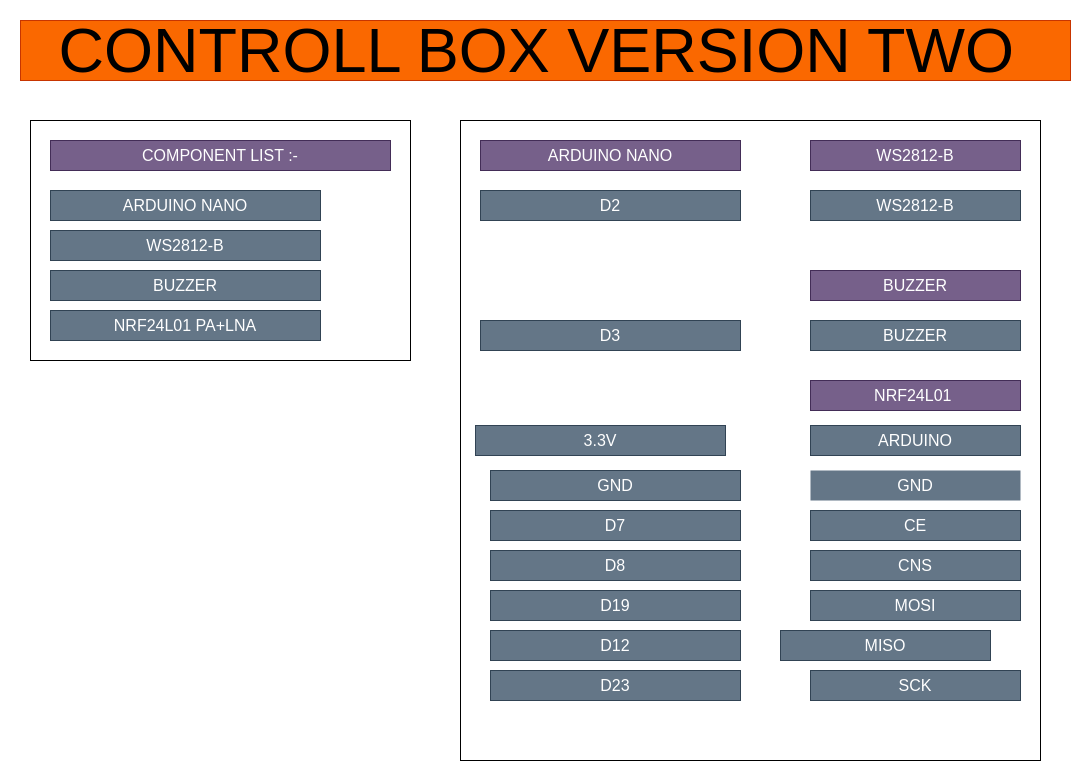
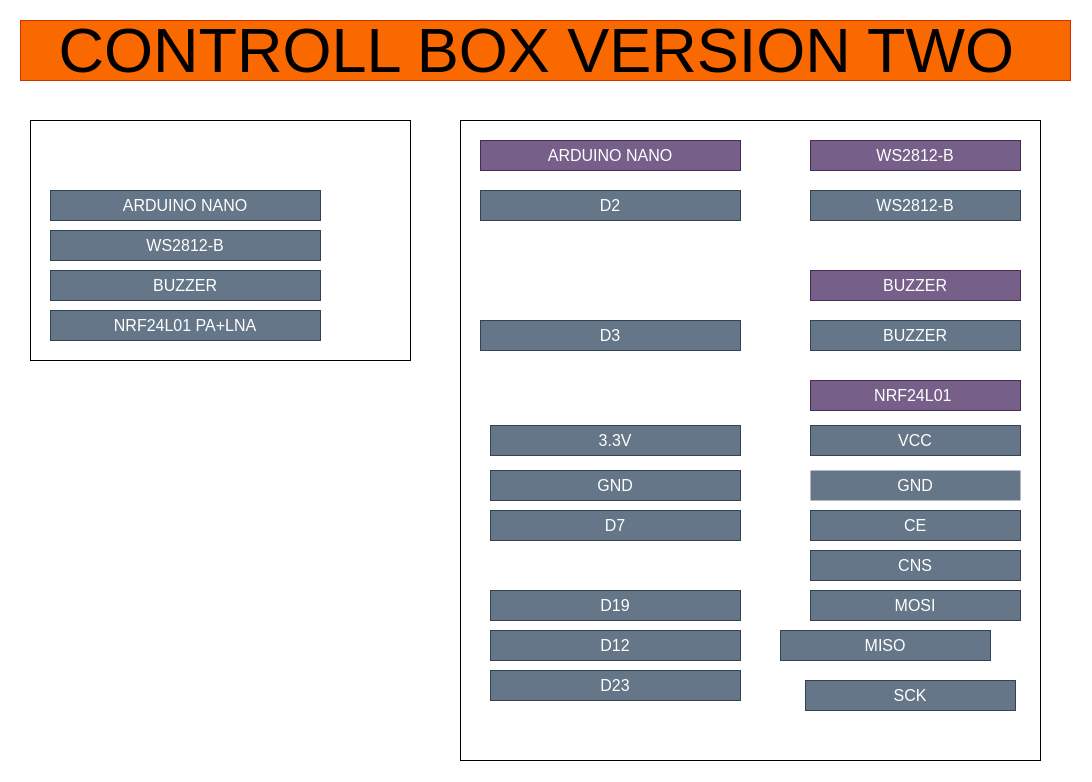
node "COMPONENT LIST :-": removed
node "3.3V": moved (601, 441) -> (616, 441)
node "ARDUINO": label "ARDUINO" -> "VCC"
node "D8": removed
node "SCK": moved (916, 686) -> (911, 696)
